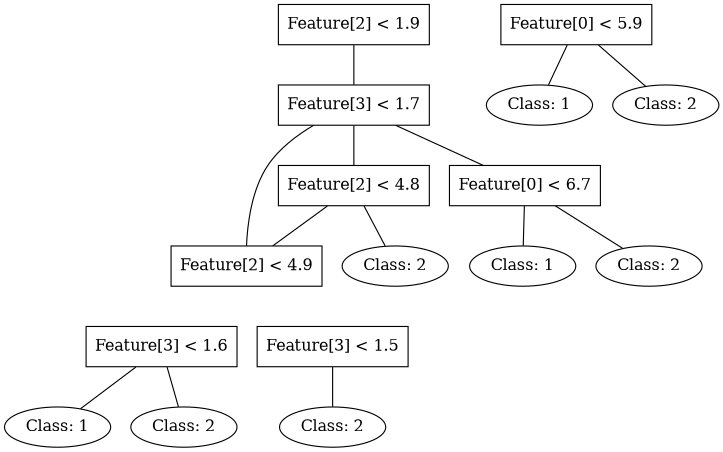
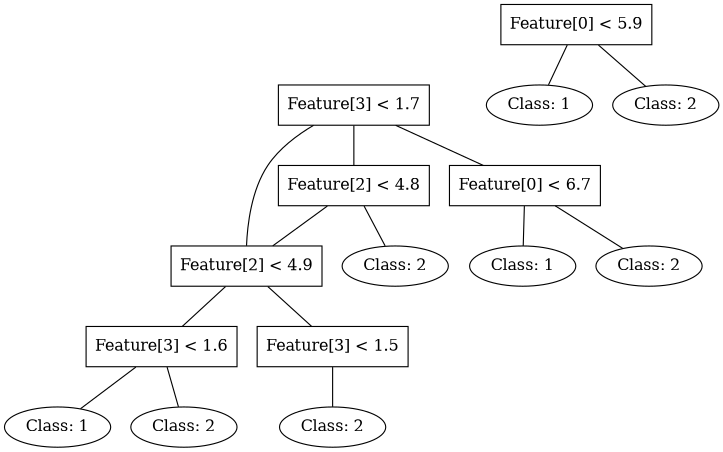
node "Feature[2] < 1.9": removed
edge "Feature[2] < 4.9" -- "Feature[3] < 1.6": added
edge "Feature[2] < 4.9" -- "Feature[3] < 1.5": added
